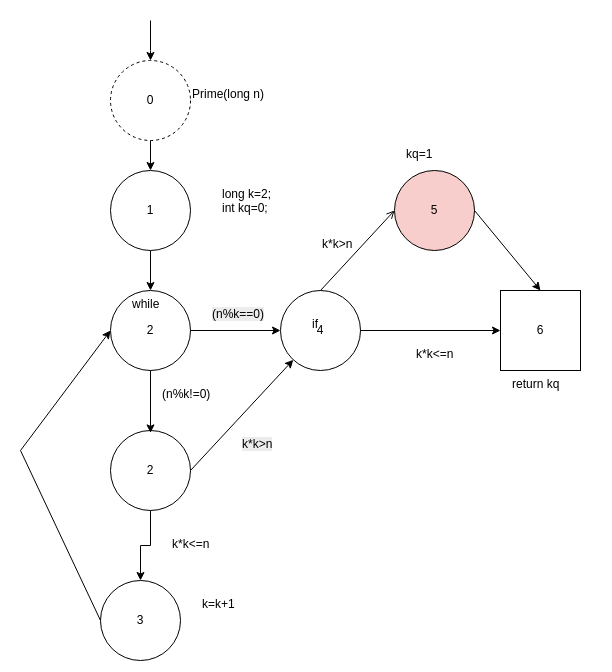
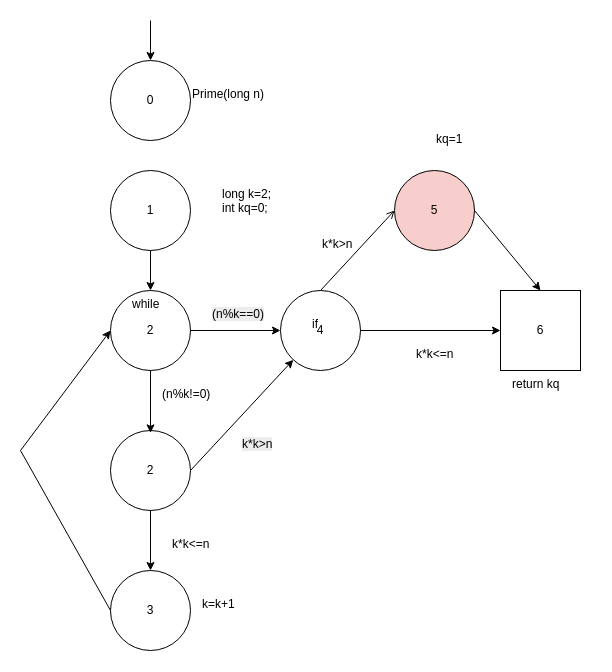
node "0": style dashed -> solid
node "kq=1": moved (435, 151) -> (465, 136)
edge "0" -> "1": removed
node "3": moved (141, 621) -> (151, 611)
